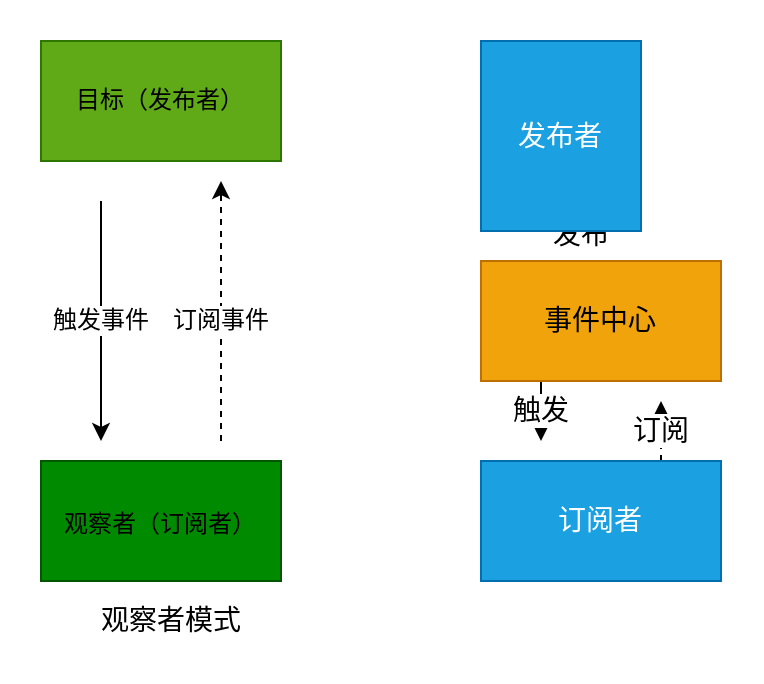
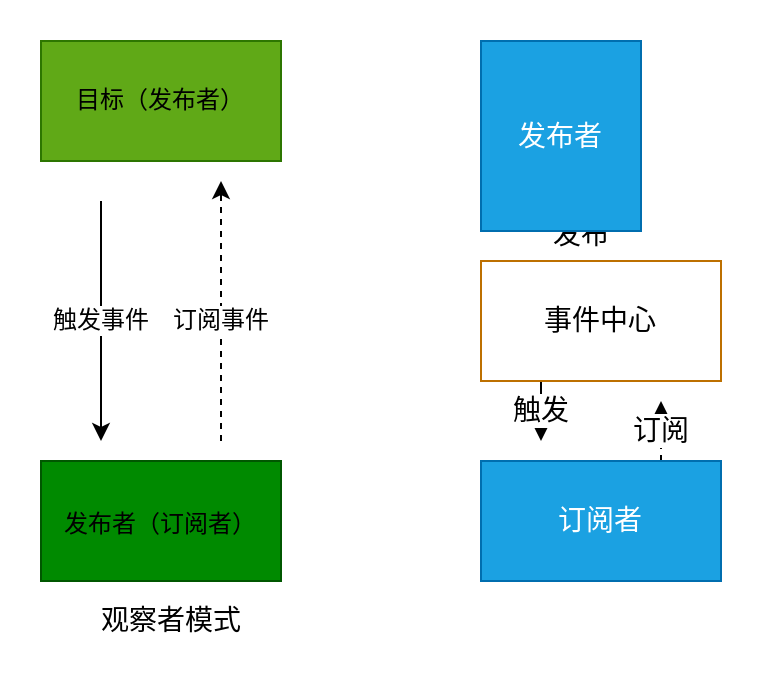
node "事件中心": fillcolor #f0a30a -> #ffffff
node "观察者（订阅者）": label "观察者（订阅者）" -> "发布者（订阅者）"
